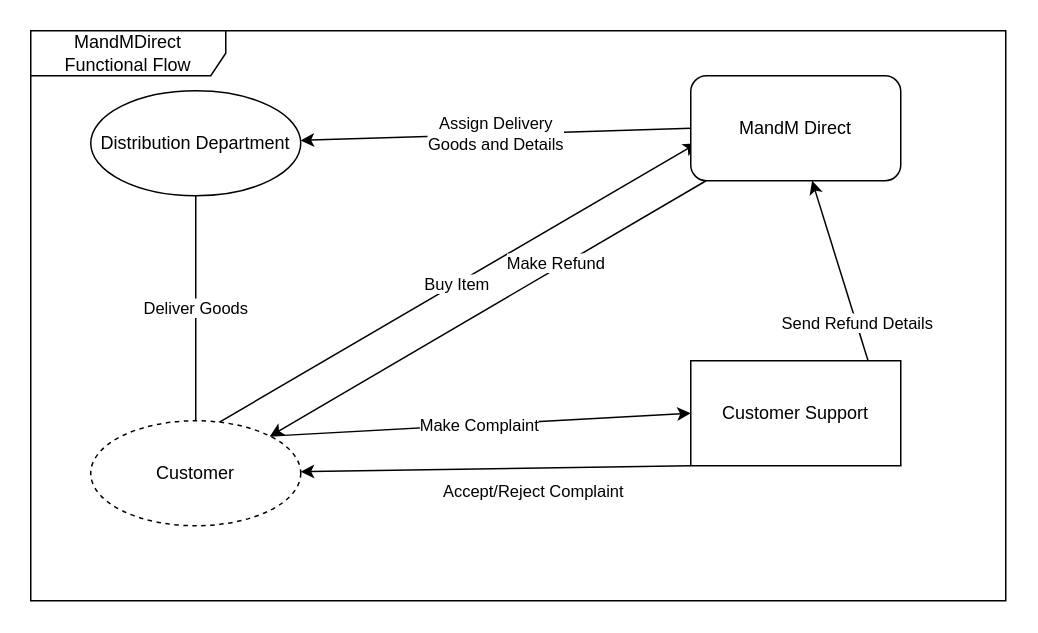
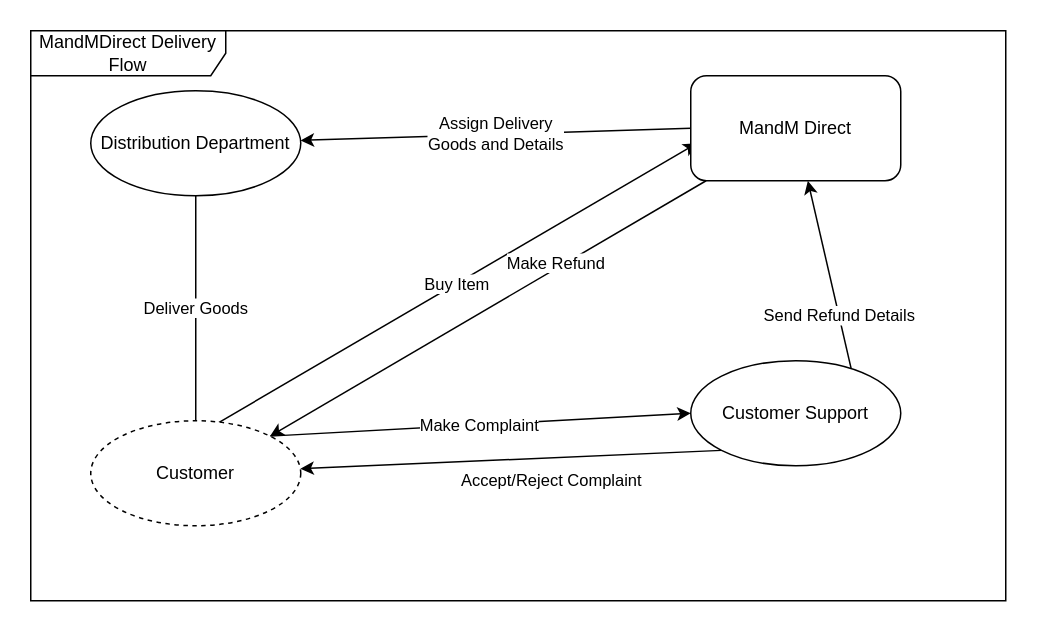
node "MandMDirect Functional Flow": label "MandMDirect Functional Flow" -> "MandMDirect Delivery Flow"
node "Customer Support": shape rectangle -> ellipse
